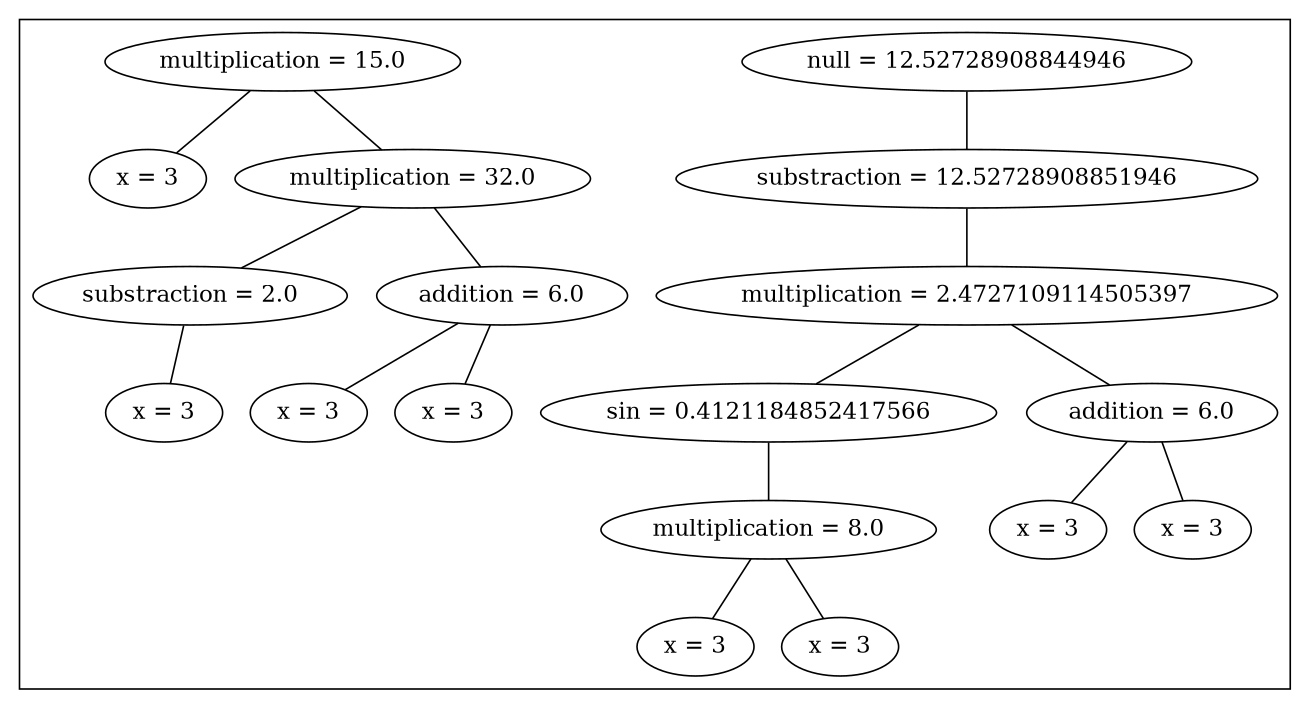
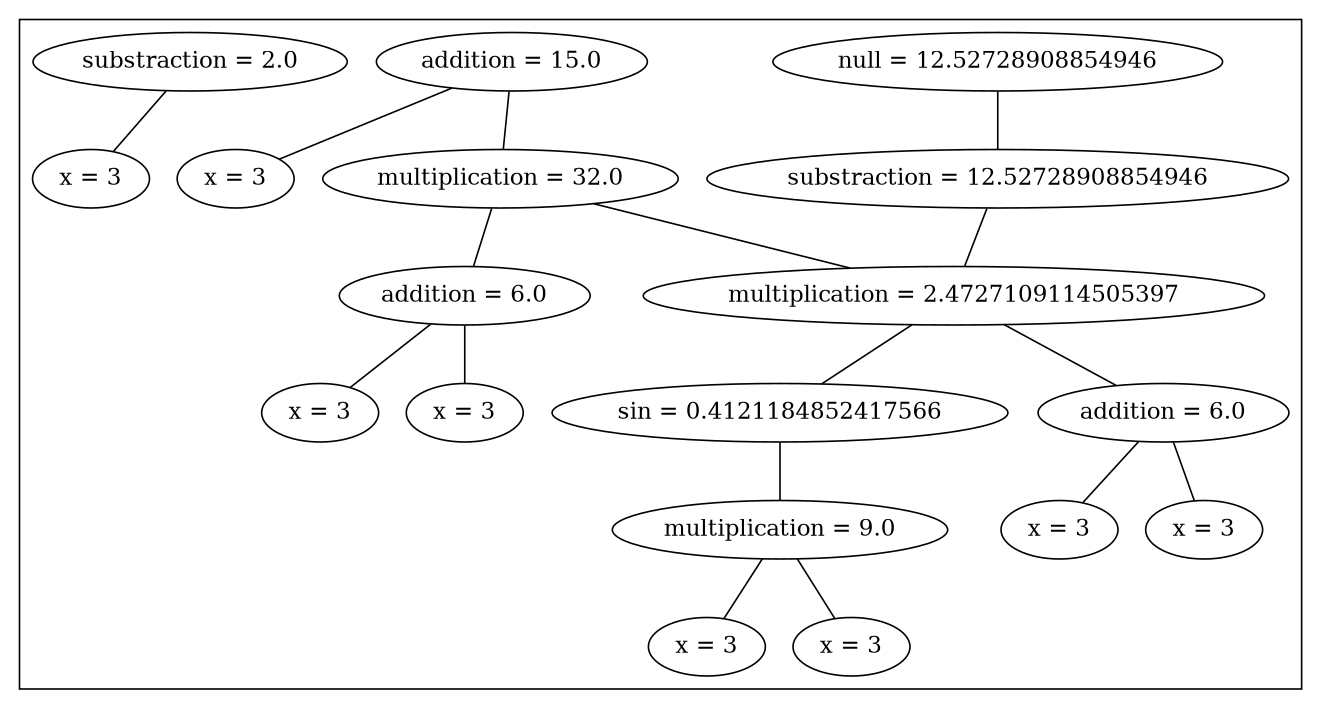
node "multiplication = 15.0": label "multiplication = 15.0" -> "addition = 15.0"
node "null = 12.52728908844946": label "null = 12.52728908844946" -> "null = 12.52728908854946"
node "substraction = 12.52728908851946": label "substraction = 12.52728908851946" -> "substraction = 12.52728908854946"
edge "multiplication = 32.0" -- "substraction = 2.0": now "multiplication = 32.0" -- "multiplication = 2.4727109114505397"
node "multiplication = 8.0": label "multiplication = 8.0" -> "multiplication = 9.0"
